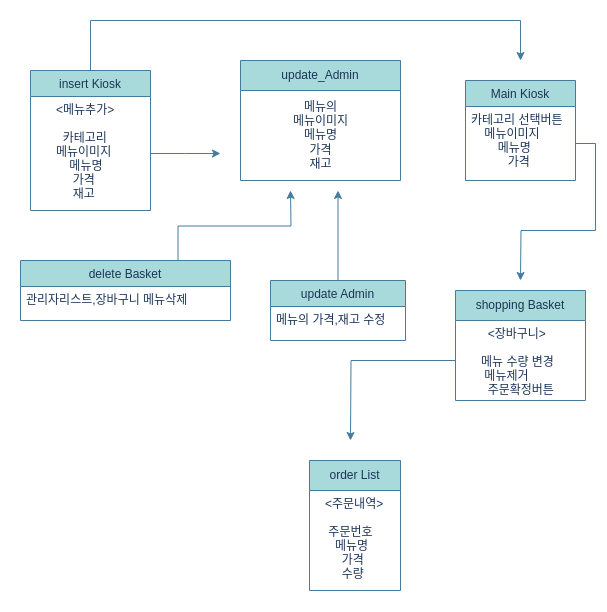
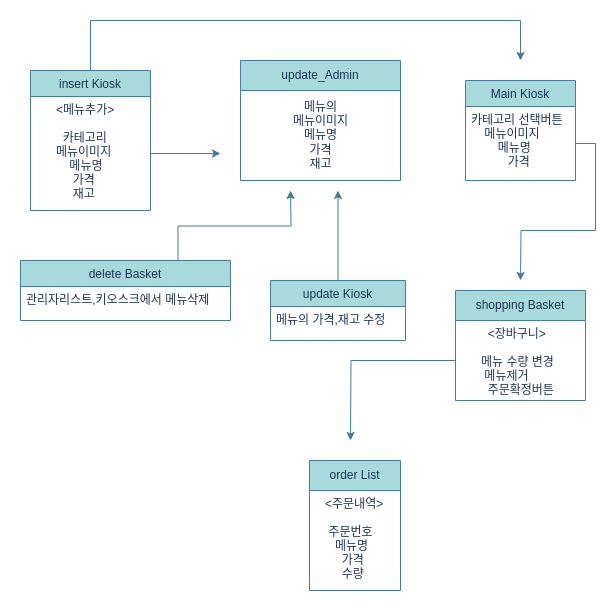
node "update Admin": label "update Admin" -> "update Kiosk"
node "관리자리스트,장바구니 메뉴삭제": label "관리자리스트,장바구니 메뉴삭제" -> "관리자리스트,키오스크에서 메뉴삭제"
